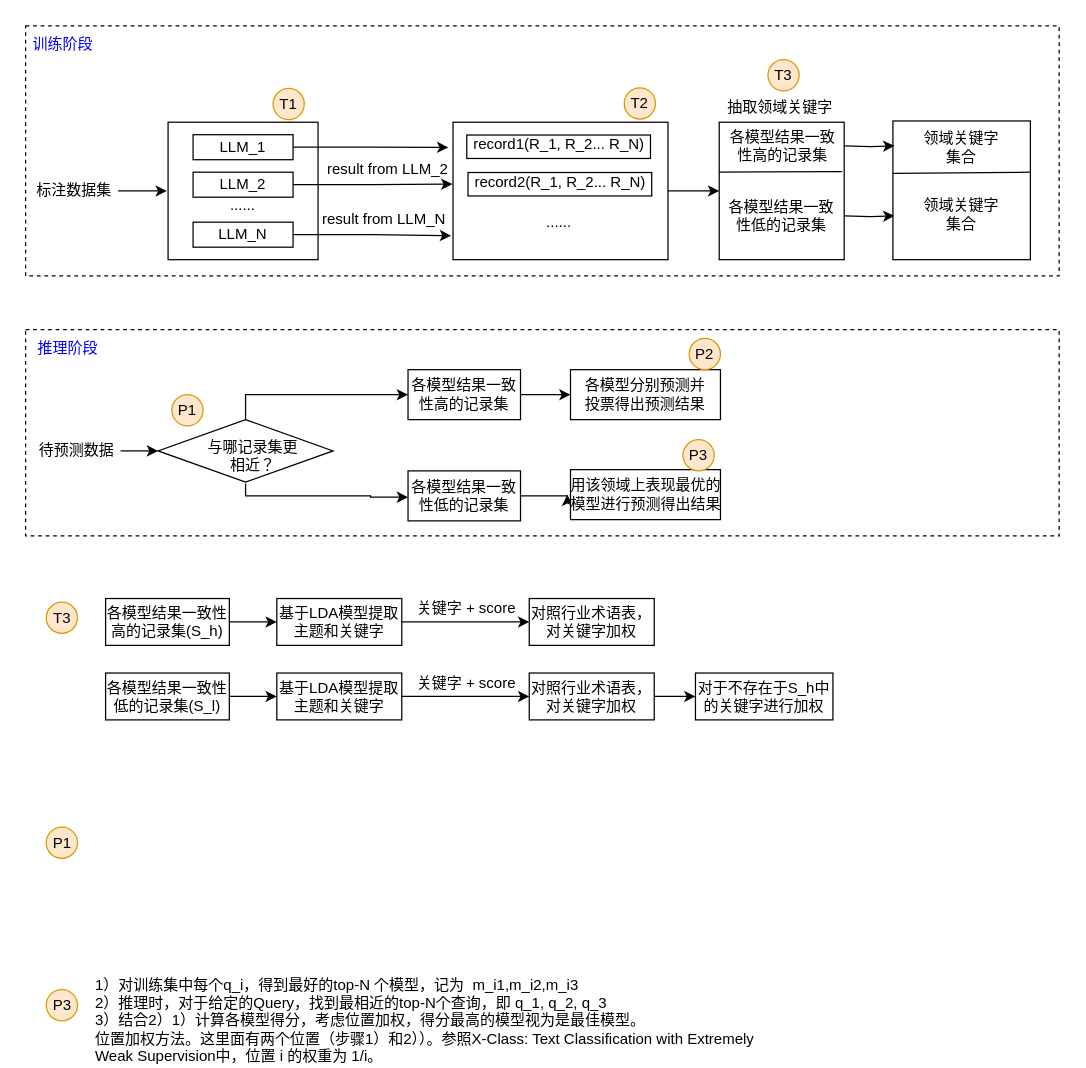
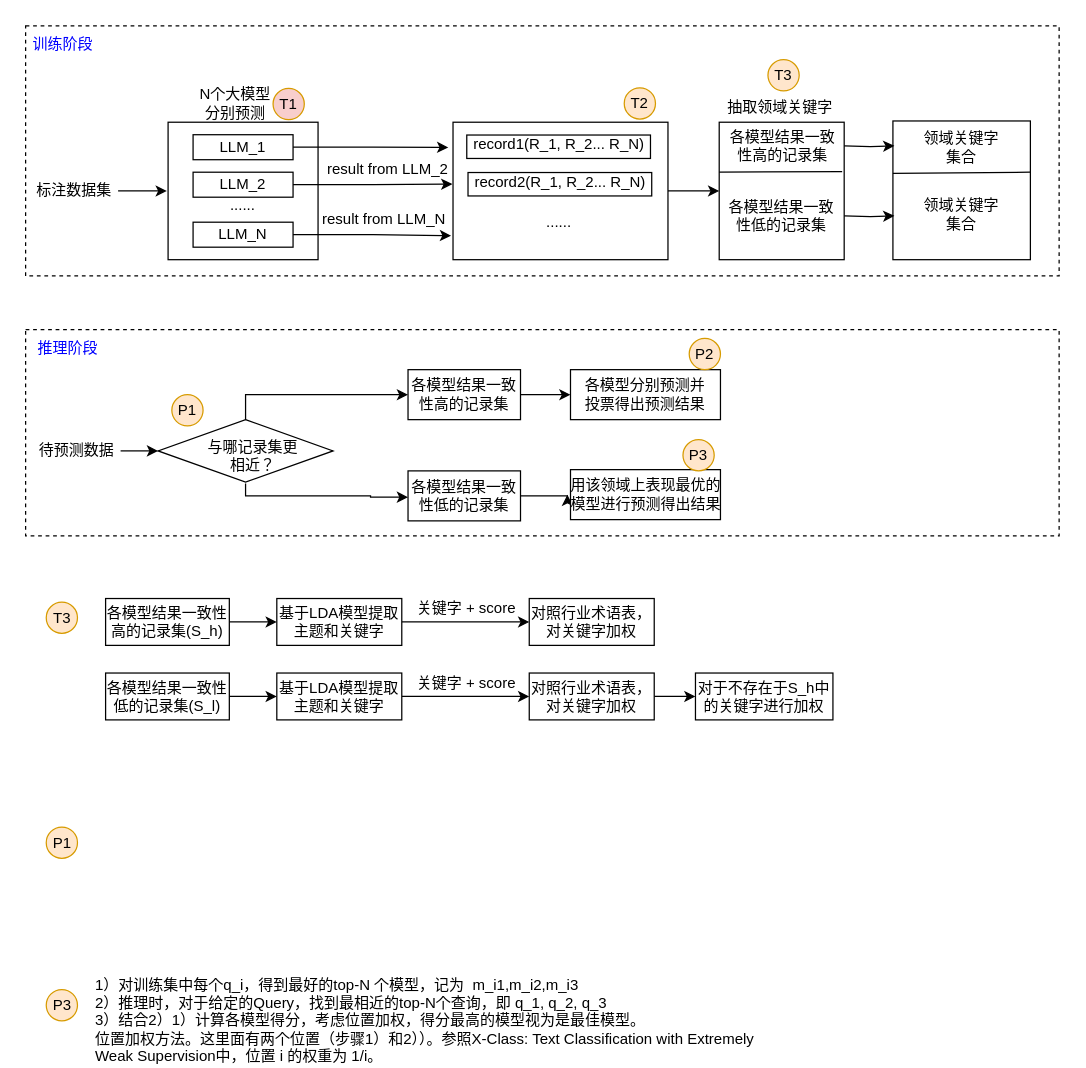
node "N个大模型分别预测": added
node "T1": fillcolor #ffe6cc -> #f8cecc
